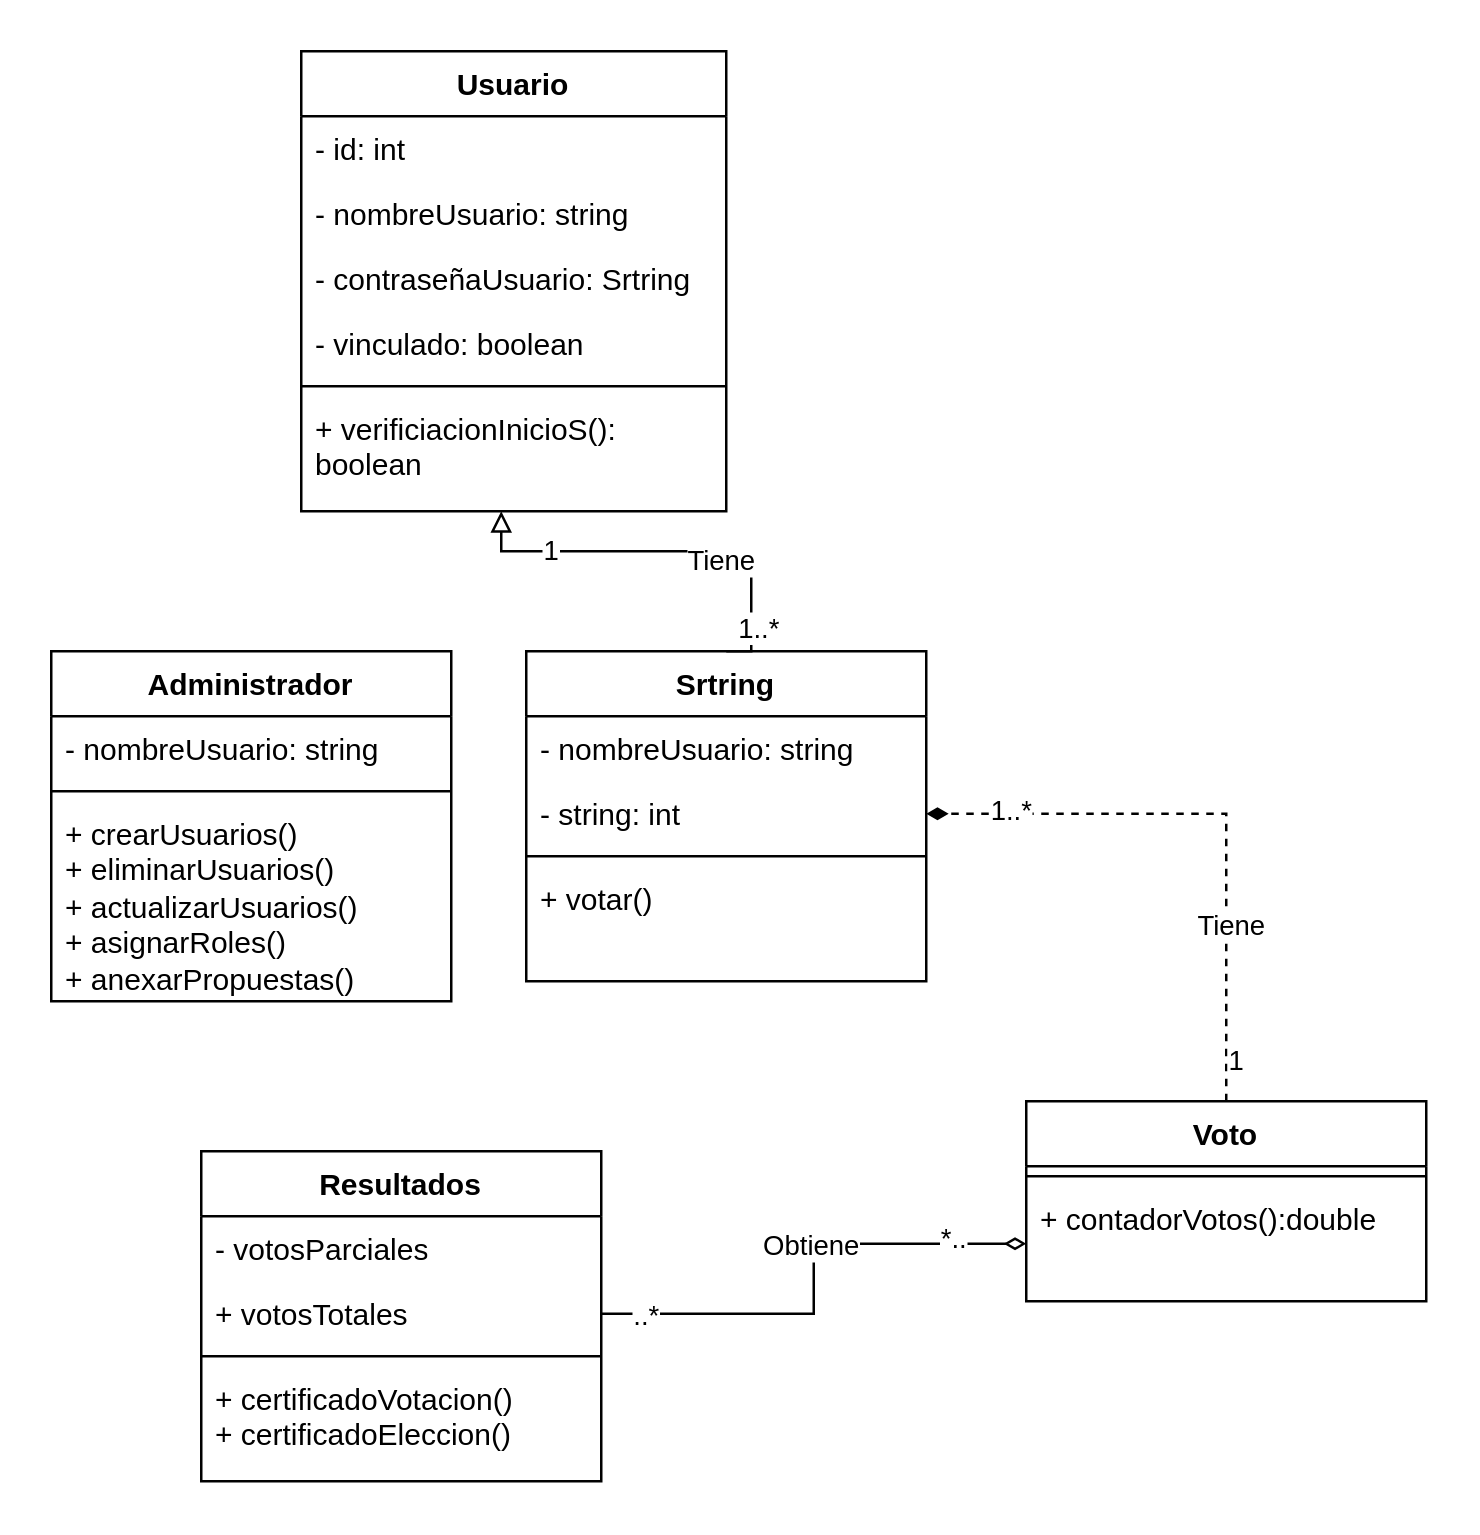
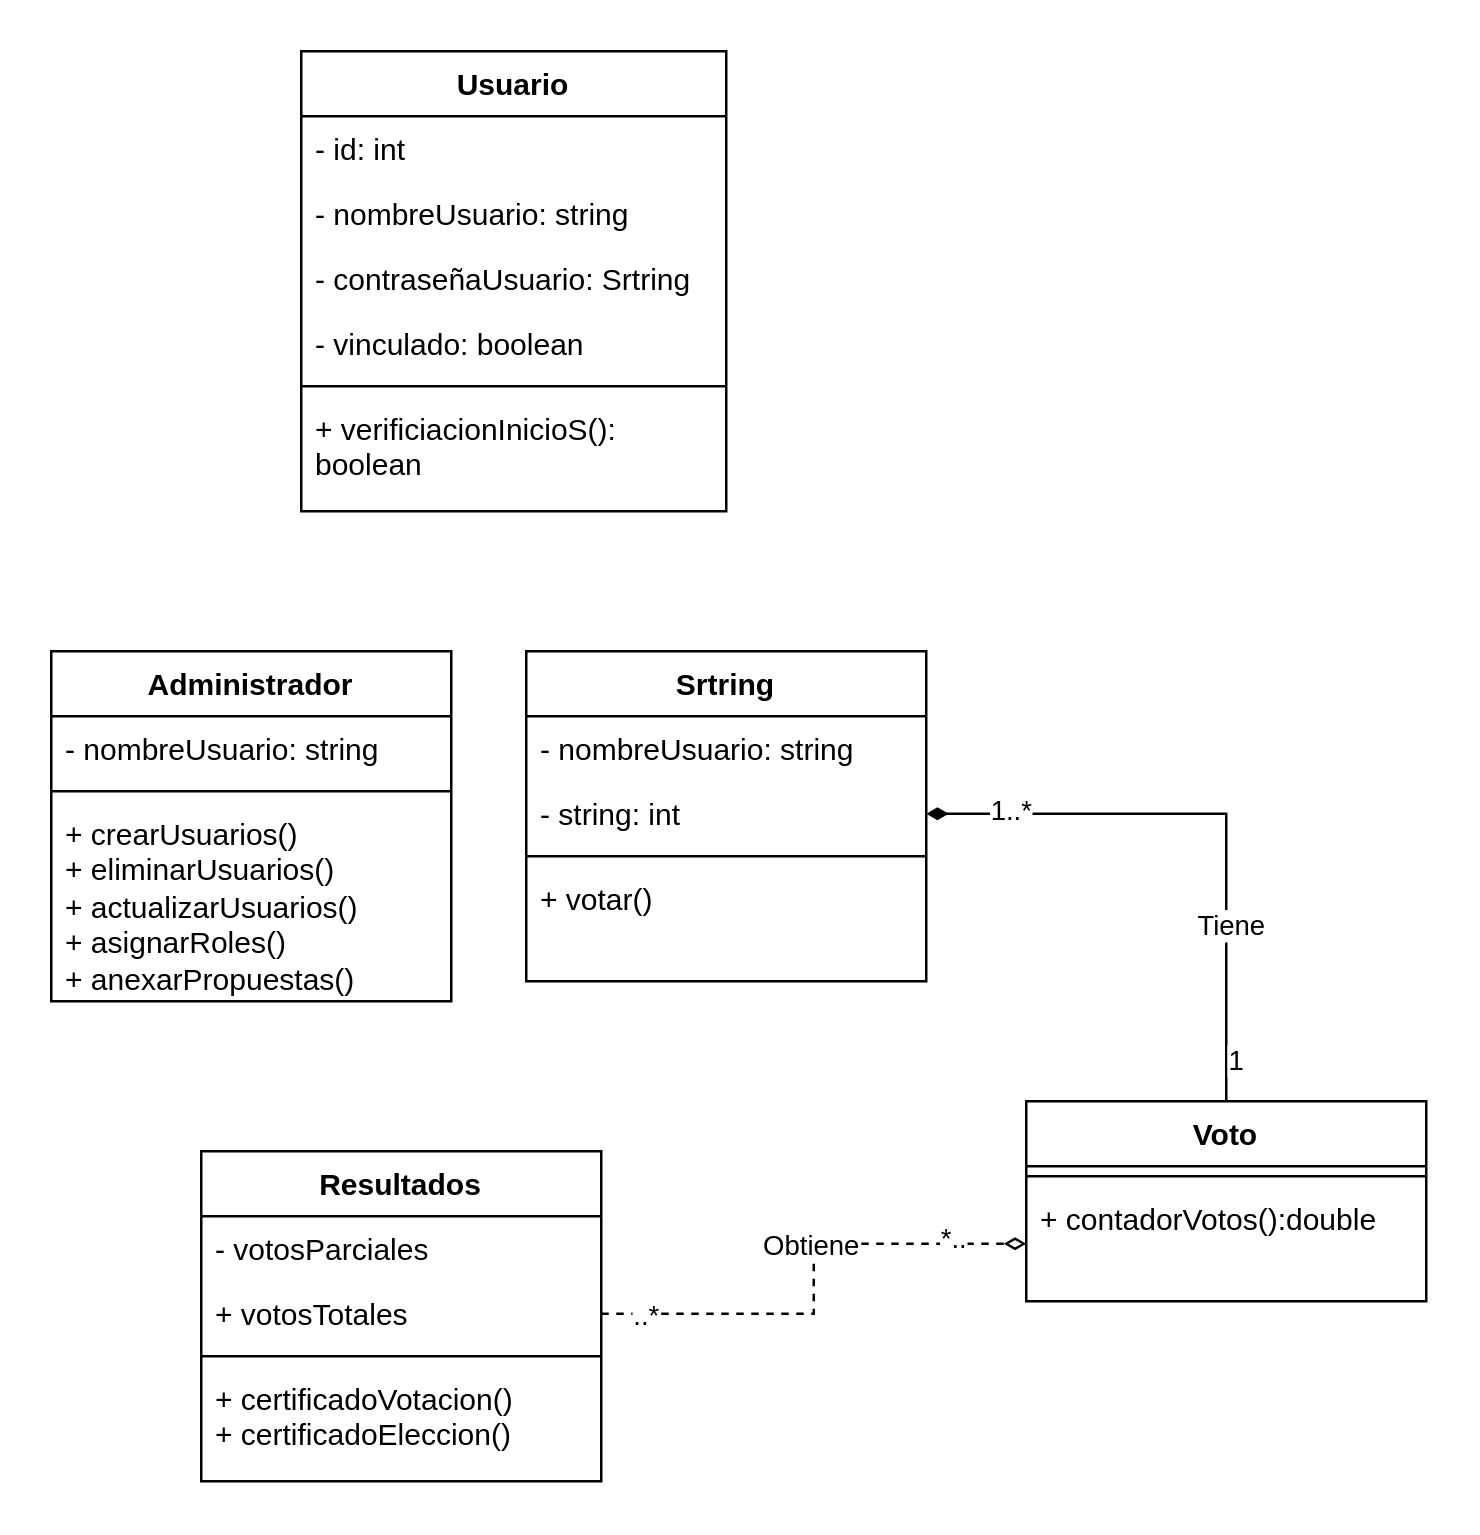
edge "Srtring" -> "+ verificiacionInicioS(): boolean": removed, labels "1..*", "Tiene", "1"
edge "Voto" -> "- string: int": style dashed -> solid
edge "+ votosTotales" -> "+ contadorVotos():double": style solid -> dashed
